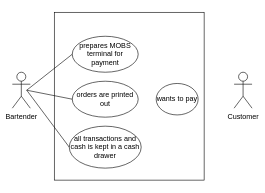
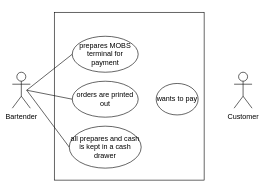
node "all transactions and cash is kept in a cash drawer": label "all transactions and cash is kept in a cash drawer" -> "all prepares and cash is kept in a cash drawer"
